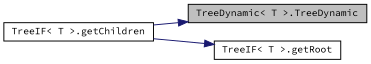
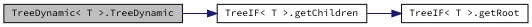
edge "TreeIF< T >.getChildren" -> "TreeDynamic< T >.TreeDynamic": reversed
